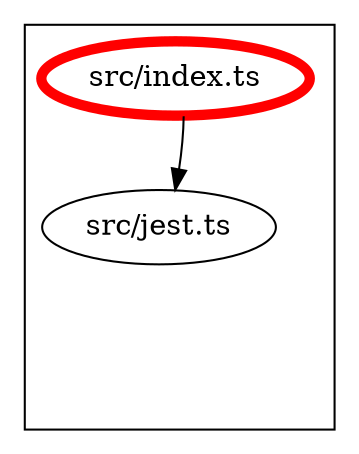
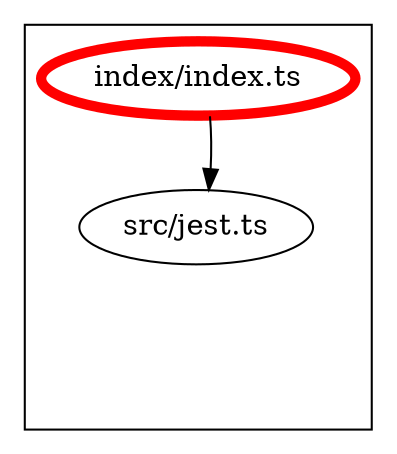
node "src/index.ts": label "src/index.ts" -> "index/index.ts"
